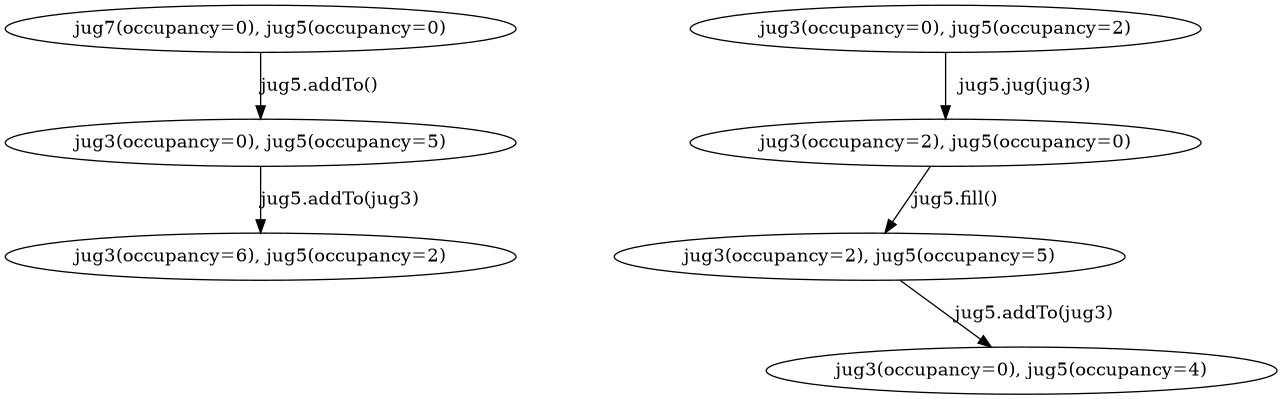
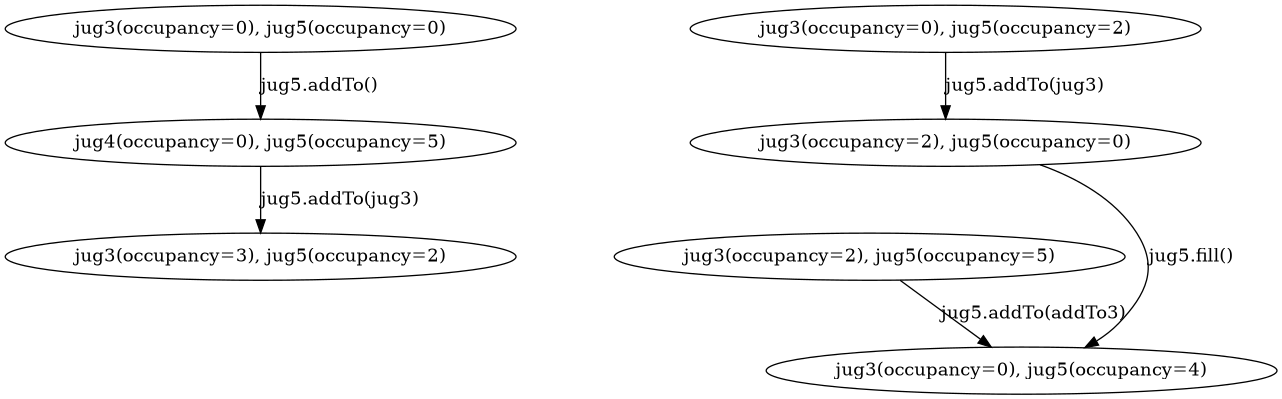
node "jug7(occupancy=0), jug5(occupancy=0)": label "jug7(occupancy=0), jug5(occupancy=0)" -> "jug3(occupancy=0), jug5(occupancy=0)"
edge "jug3(occupancy=0), jug5(occupancy=2)" -> "jug3(occupancy=2), jug5(occupancy=0)": label "jug5.jug(jug3)" -> "jug5.addTo(jug3)"
node "jug3(occupancy=0), jug5(occupancy=5)": label "jug3(occupancy=0), jug5(occupancy=5)" -> "jug4(occupancy=0), jug5(occupancy=5)"
edge "jug3(occupancy=2), jug5(occupancy=0)" -> "jug3(occupancy=2), jug5(occupancy=5)": now "jug3(occupancy=2), jug5(occupancy=0)" -> "jug3(occupancy=0), jug5(occupancy=4)"
node "jug3(occupancy=6), jug5(occupancy=2)": label "jug3(occupancy=6), jug5(occupancy=2)" -> "jug3(occupancy=3), jug5(occupancy=2)"
edge "jug3(occupancy=2), jug5(occupancy=5)" -> "jug3(occupancy=0), jug5(occupancy=4)": label "jug5.addTo(jug3)" -> "jug5.addTo(addTo3)"
